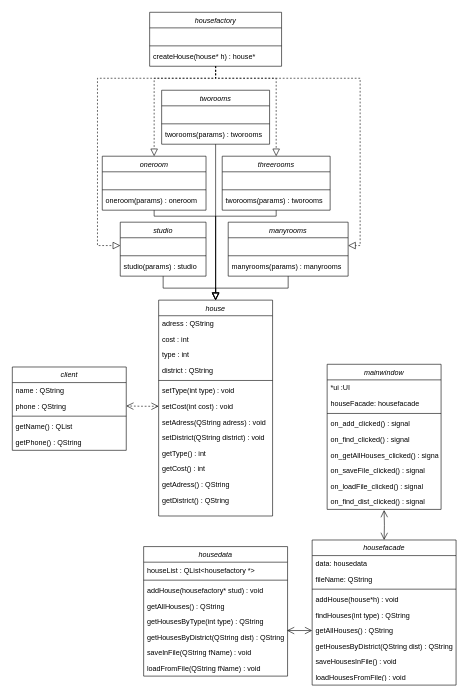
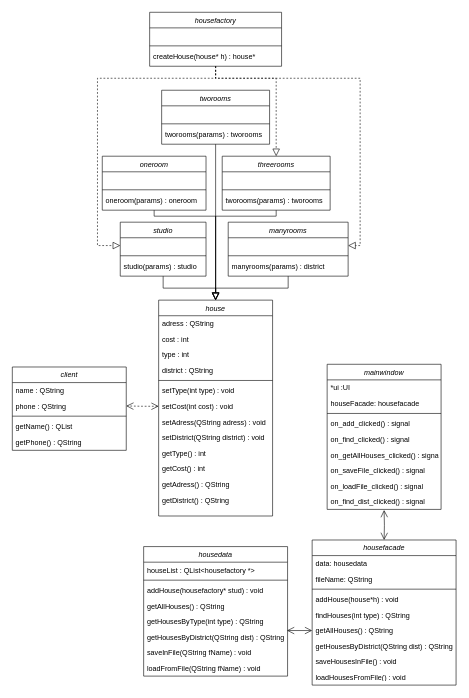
edge "housefactory" -> "oneroom": removed
node "manyrooms(params) : manyrooms": label "manyrooms(params) : manyrooms" -> "manyrooms(params) : district"
